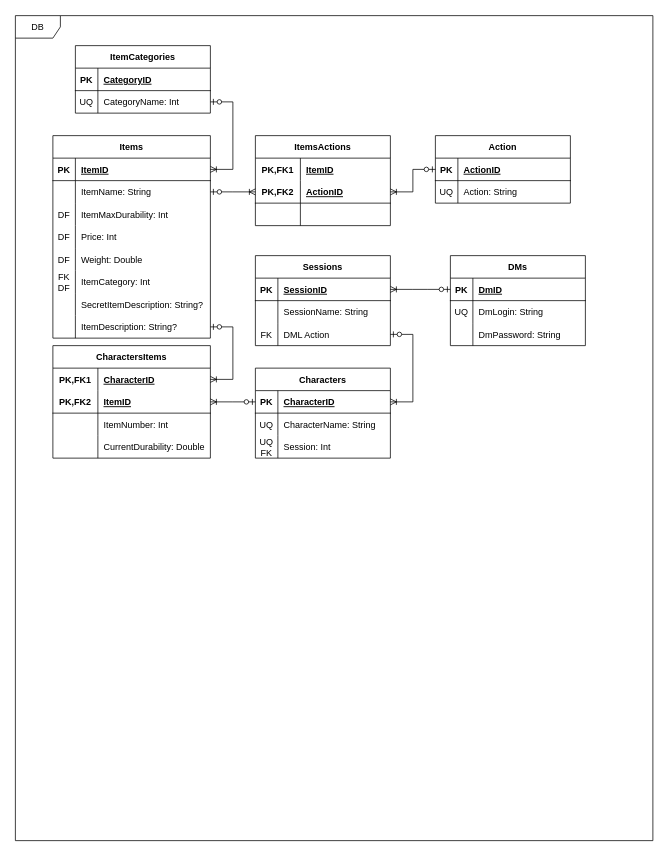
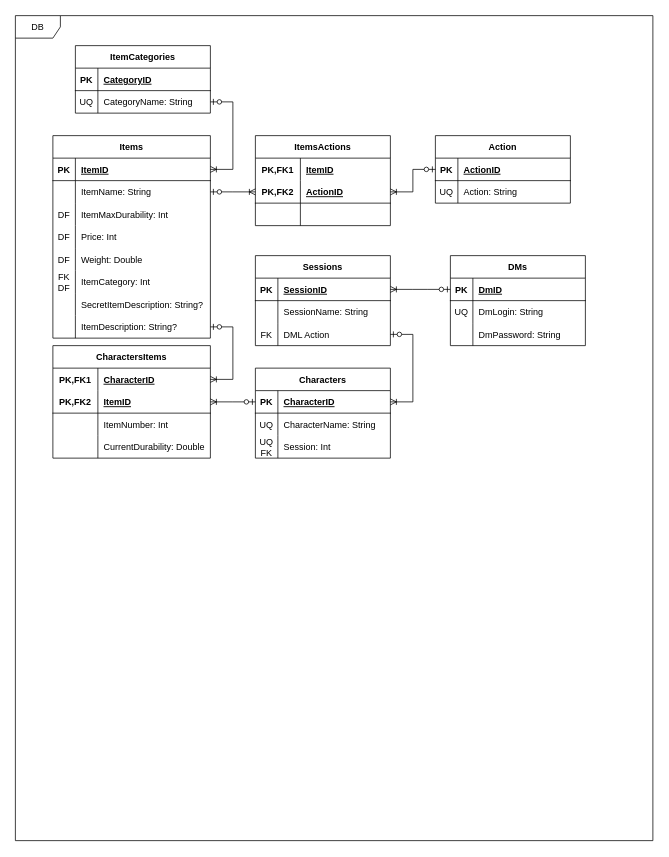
node "CategoryName: Int": label "CategoryName: Int" -> "CategoryName: String"
